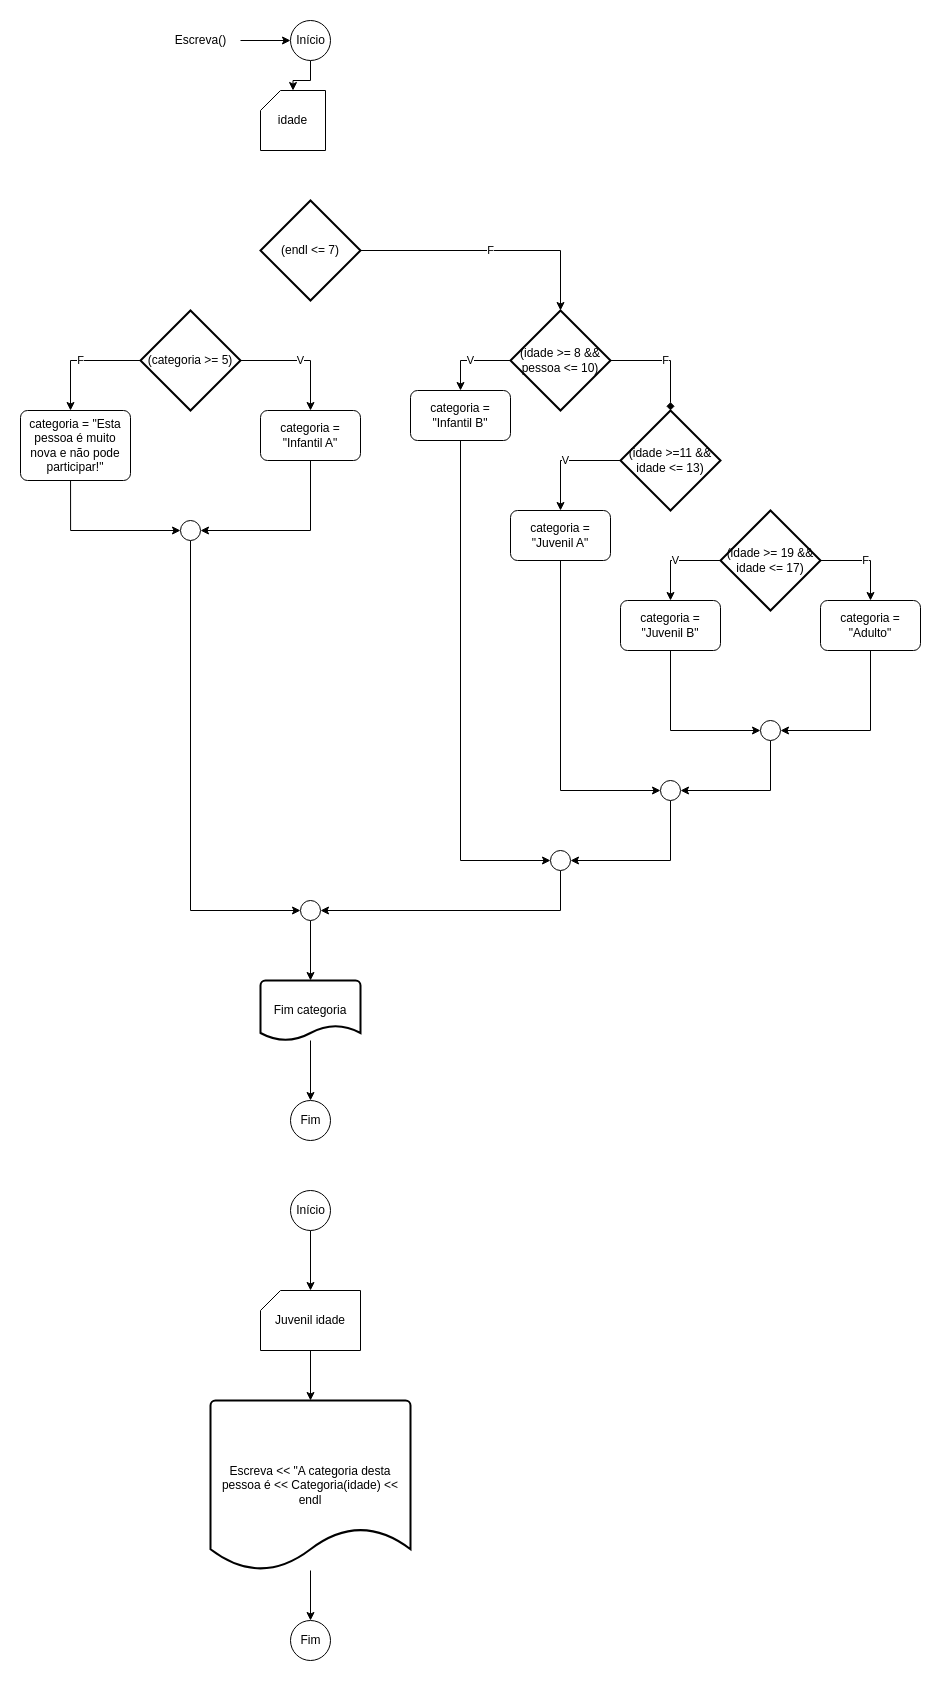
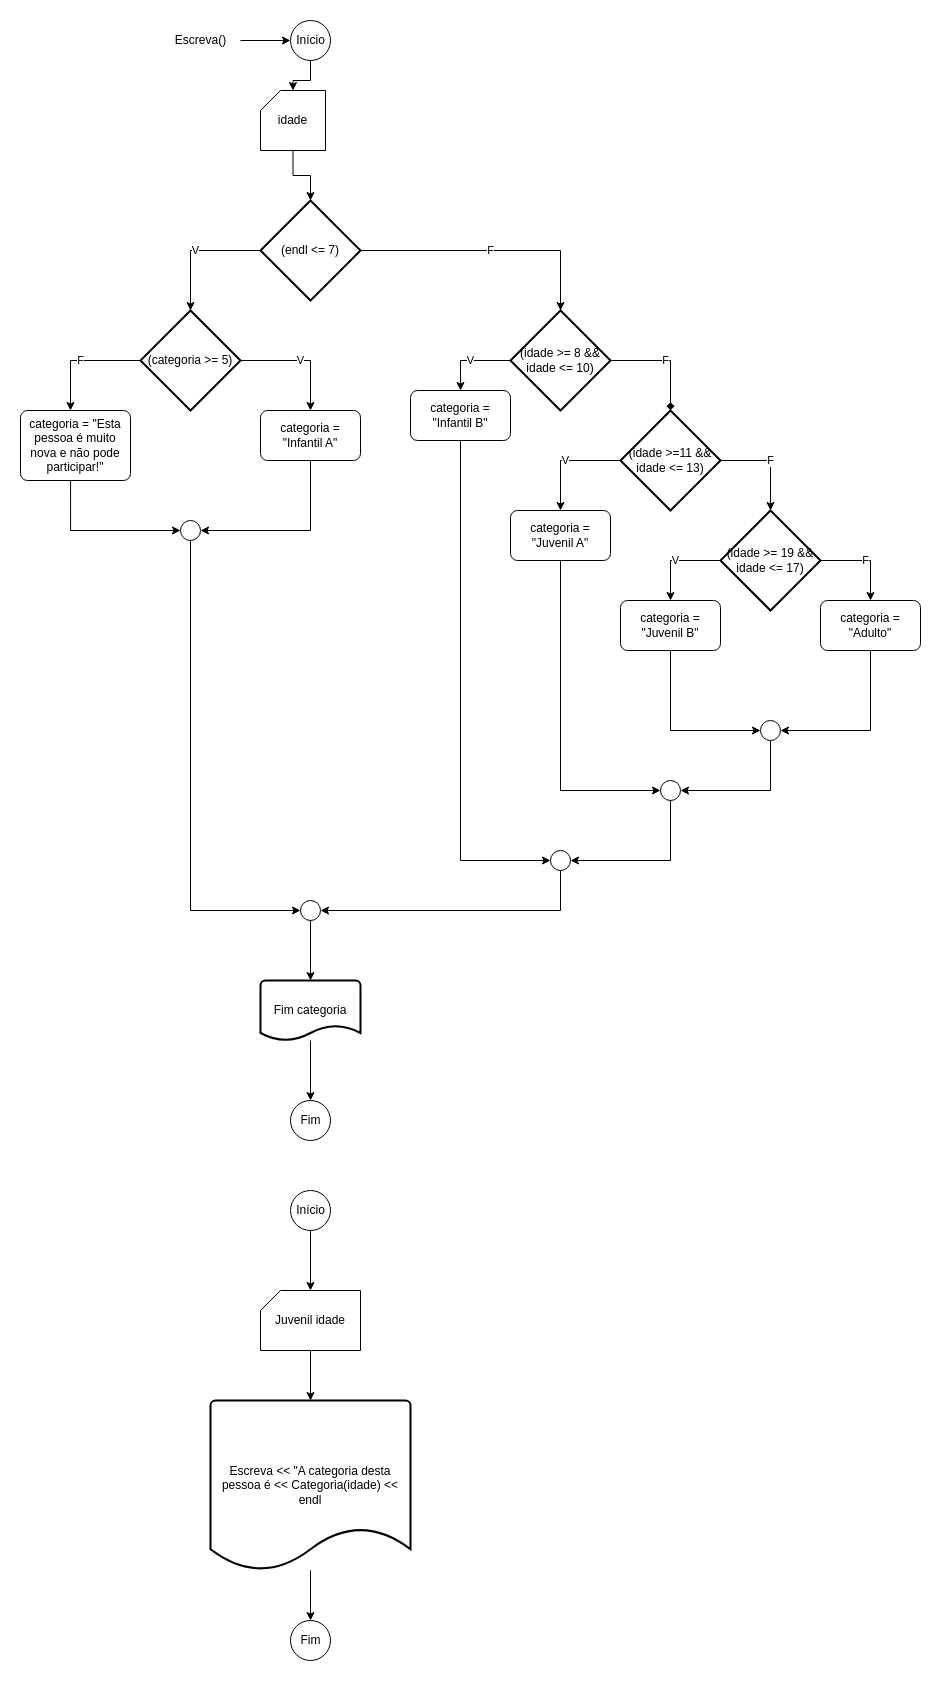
edge "idade" -> "(endl <= 7)": added
edge "(endl <= 7)" -> "(categoria >= 5)": added, label "V"
node "(idade >= 8 && pessoa <= 10)": label "(idade >= 8 && pessoa <= 10)" -> "(idade >= 8 && idade <= 10)"
edge "(idade >=11 && idade <= 13)" -> "(idade >= 19 && idade <= 17)": added, label "F"
